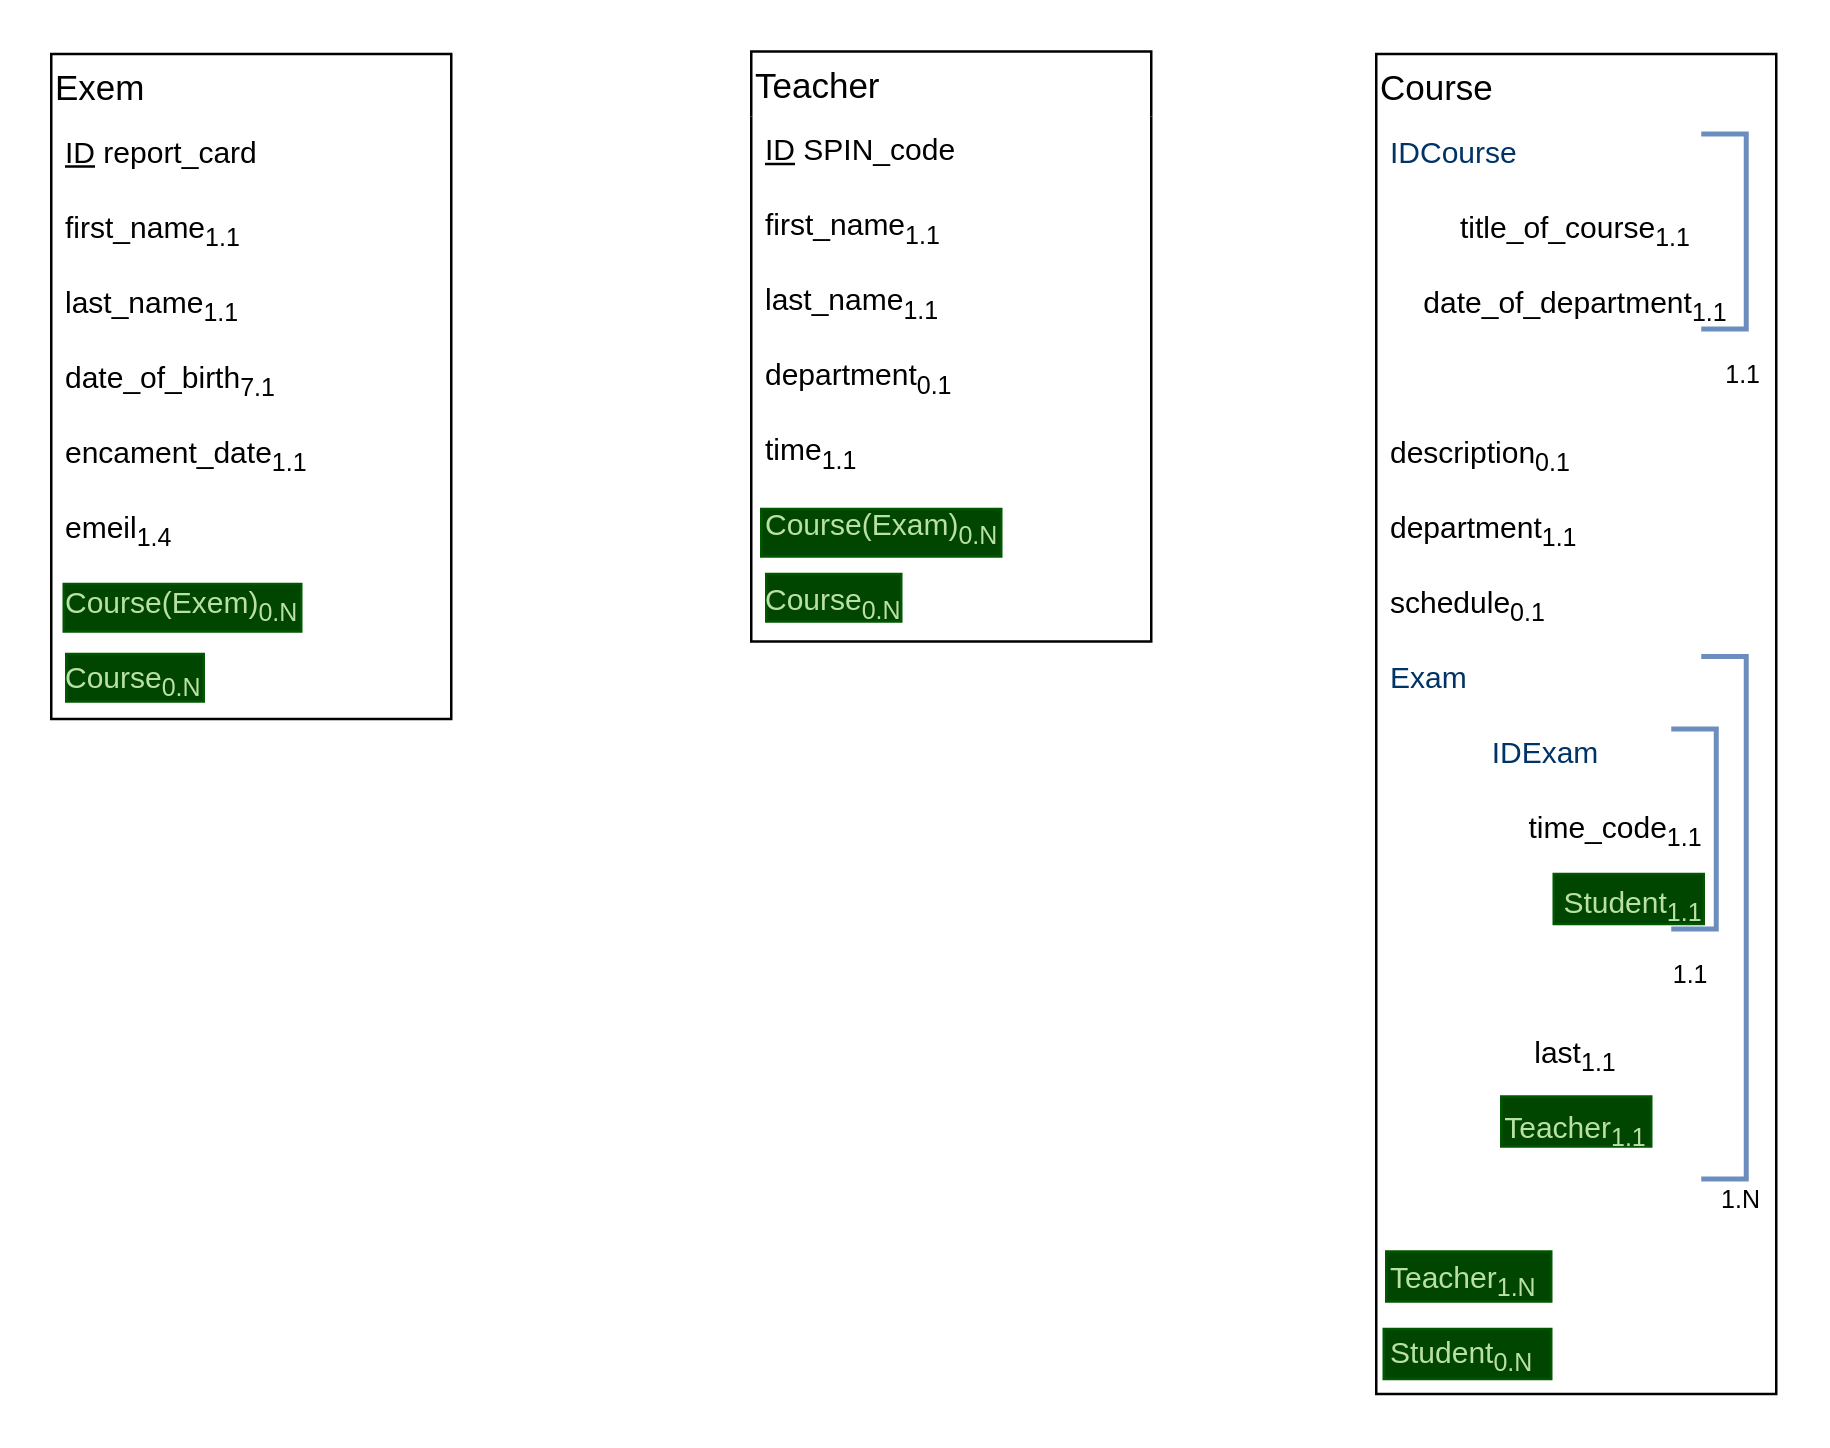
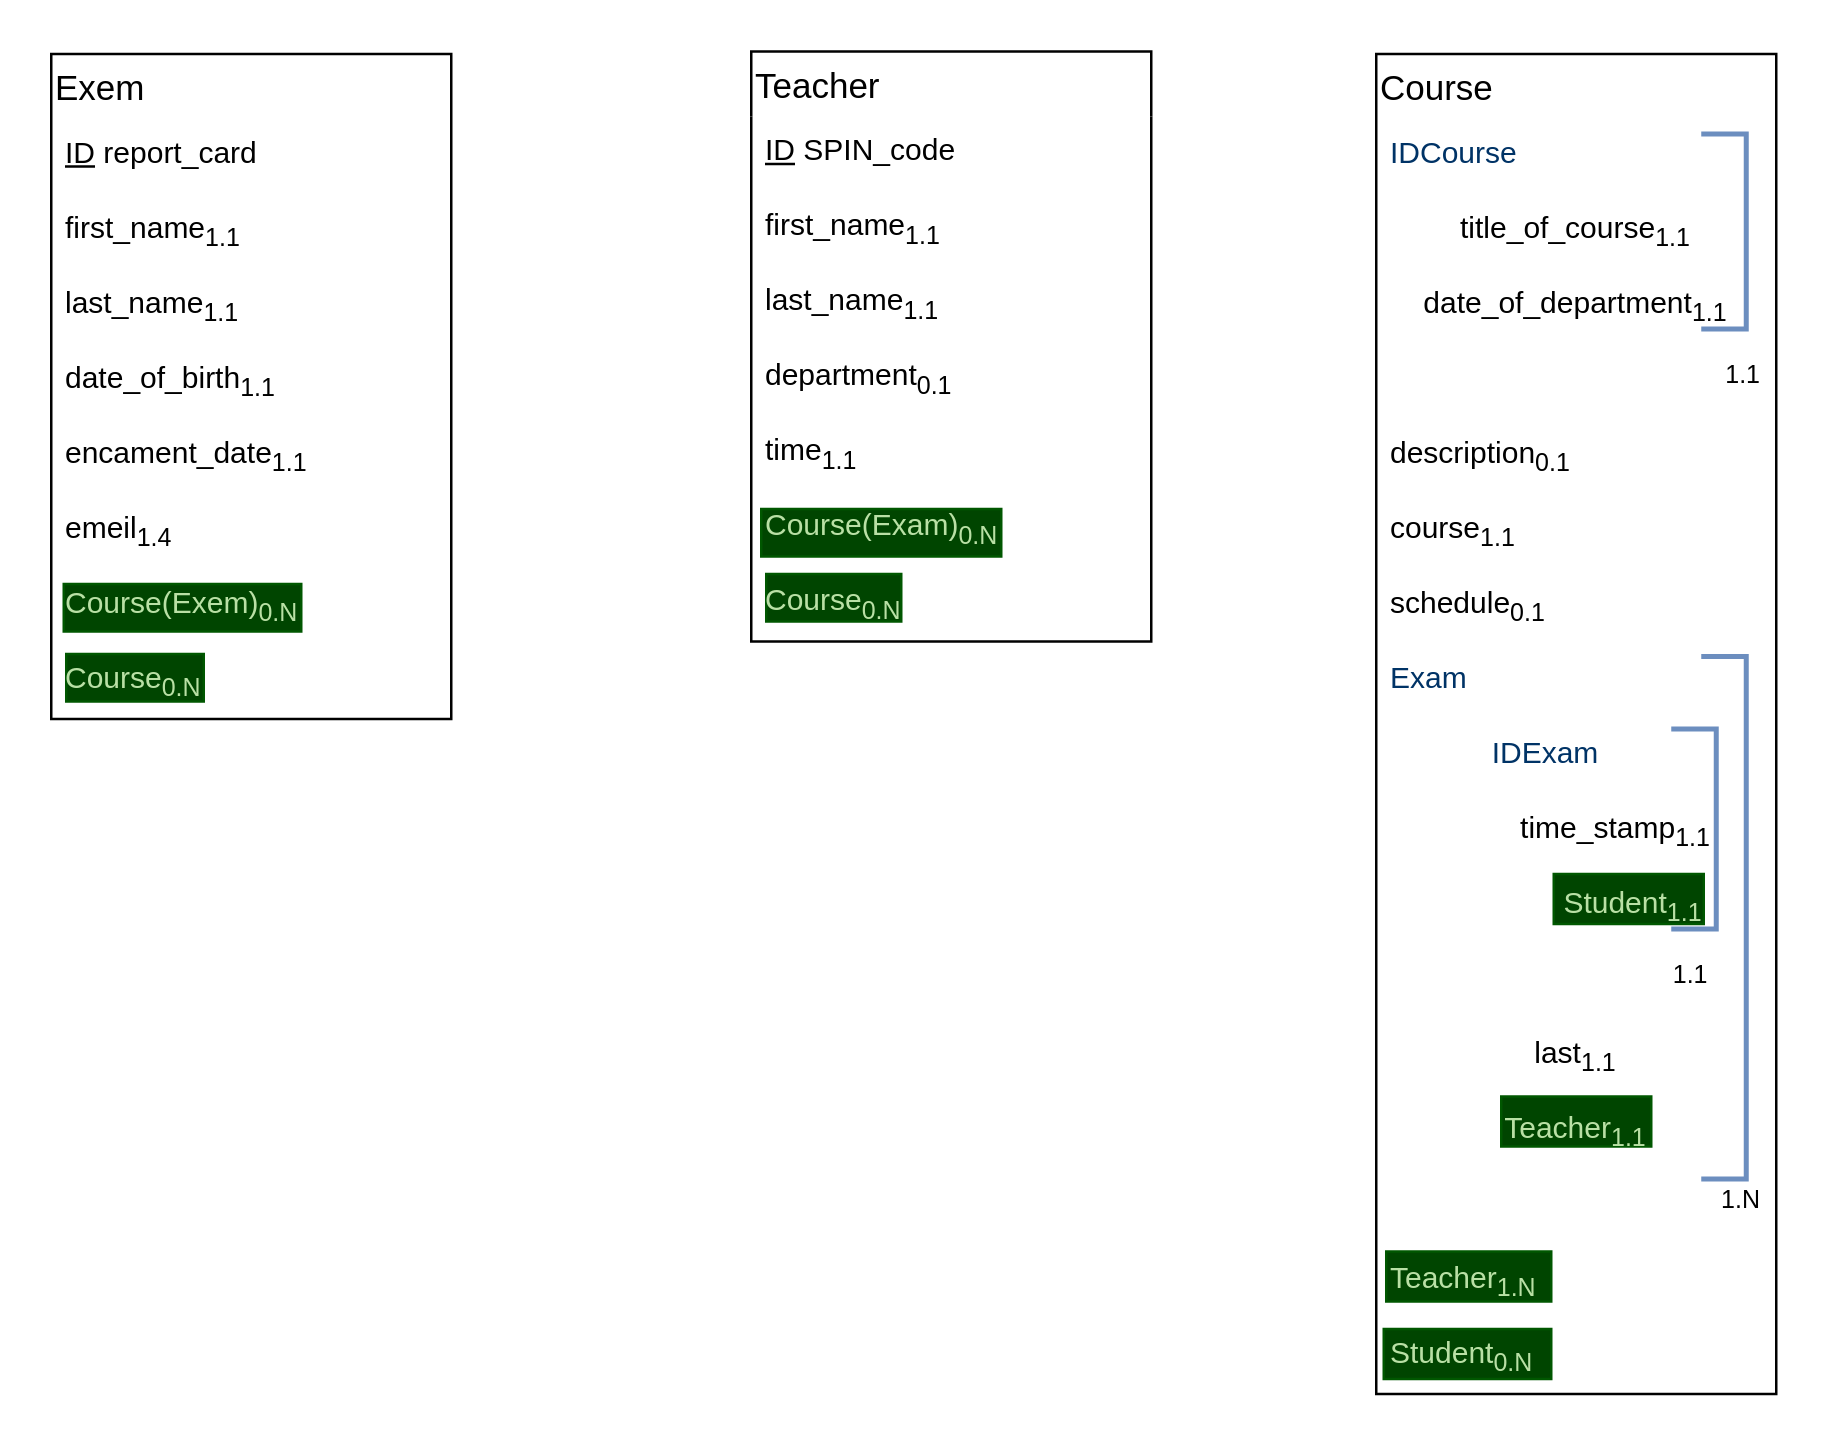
node "date_of_birth7.1": label "date_of_birth7.1" -> "date_of_birth1.1"
node "department1.1": label "department1.1" -> "course1.1"
node "time_code1.1": label "time_code1.1" -> "time_stamp1.1"
